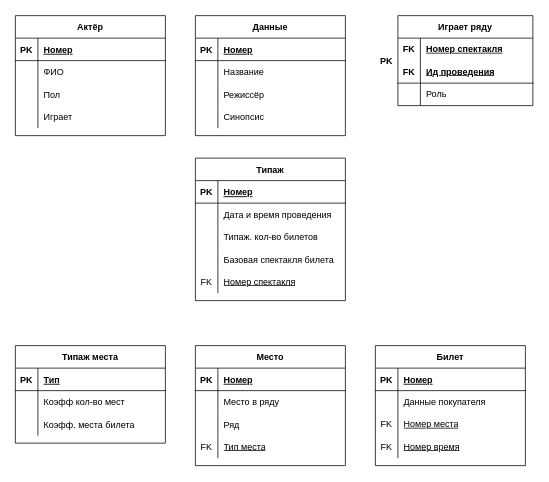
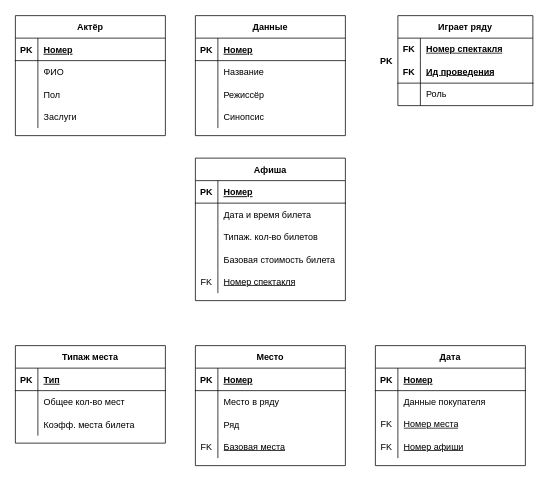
node "Играет": label "Играет" -> "Заслуги"
node "Типаж": label "Типаж" -> "Афиша"
node "Дата и время проведения": label "Дата и время проведения" -> "Дата и время билета"
node "Базовая спектакля билета": label "Базовая спектакля билета" -> "Базовая стоимость билета"
node "Билет": label "Билет" -> "Дата"
node "Коэфф кол-во мест": label "Коэфф кол-во мест" -> "Общее кол-во мест"
node "Тип места": label "Тип места" -> "Базовая места"
node "Номер время": label "Номер время" -> "Номер афиши"
